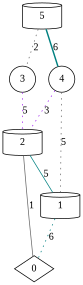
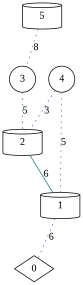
edge "5" -- "3": label "2" -> "8"
edge "5" -- "4": removed, label "6"
edge "3" -- "2": color purple -> teal
edge "2" -- "1": label "5" -> "6"
edge "2" -- "0": removed, label "1"
edge "1" -- "0": color teal -> purple
